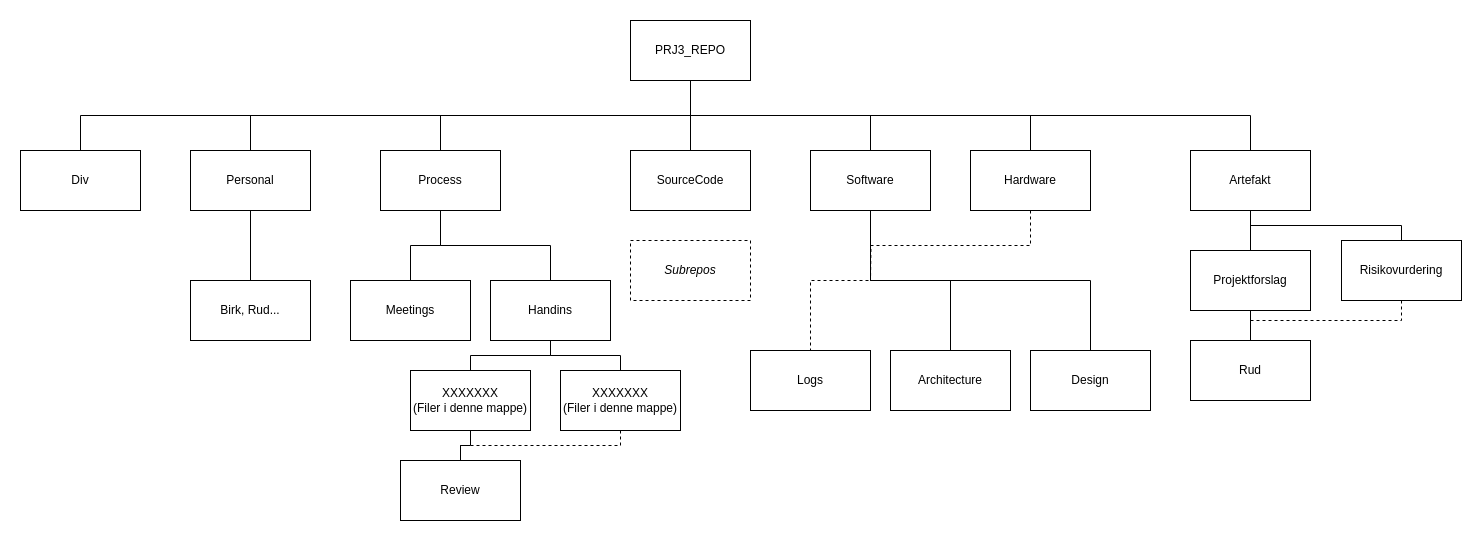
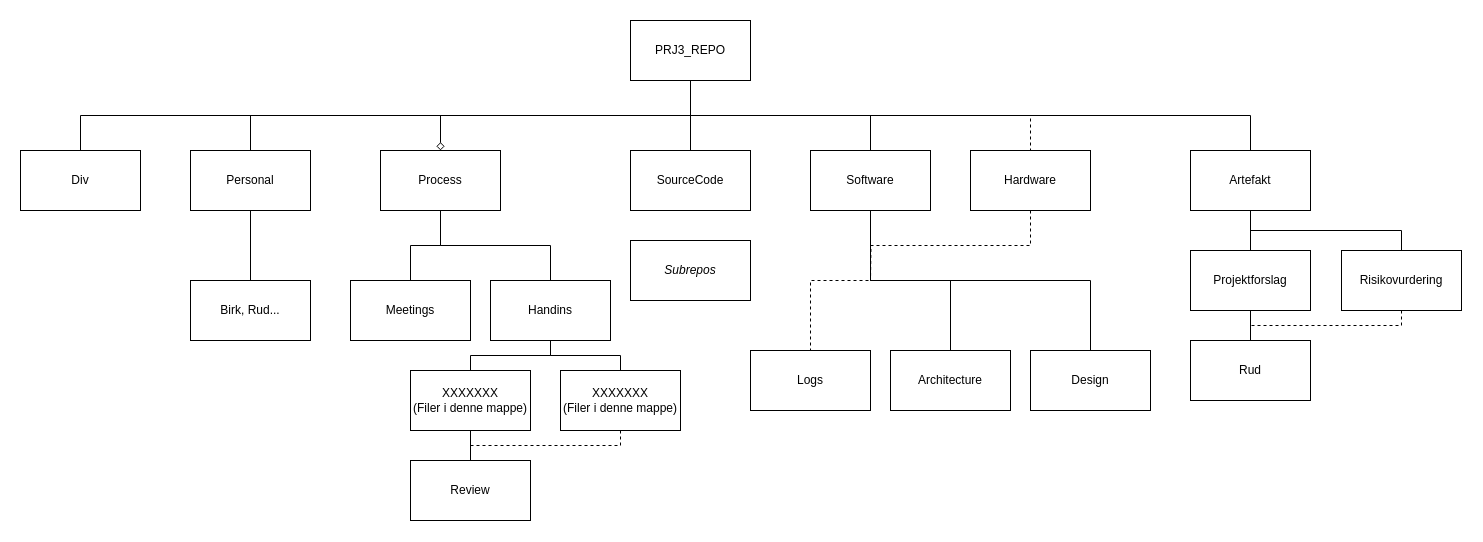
edge "PRJ3_REPO" -- "Hardware": style solid -> dashed
edge "PRJ3_REPO" -- "Process": arrowhead none -> diamond
node "Subrepos": style dashed -> solid
node "Risikovurdering": moved (1402, 271) -> (1402, 281)
node "Review": moved (461, 491) -> (471, 491)
